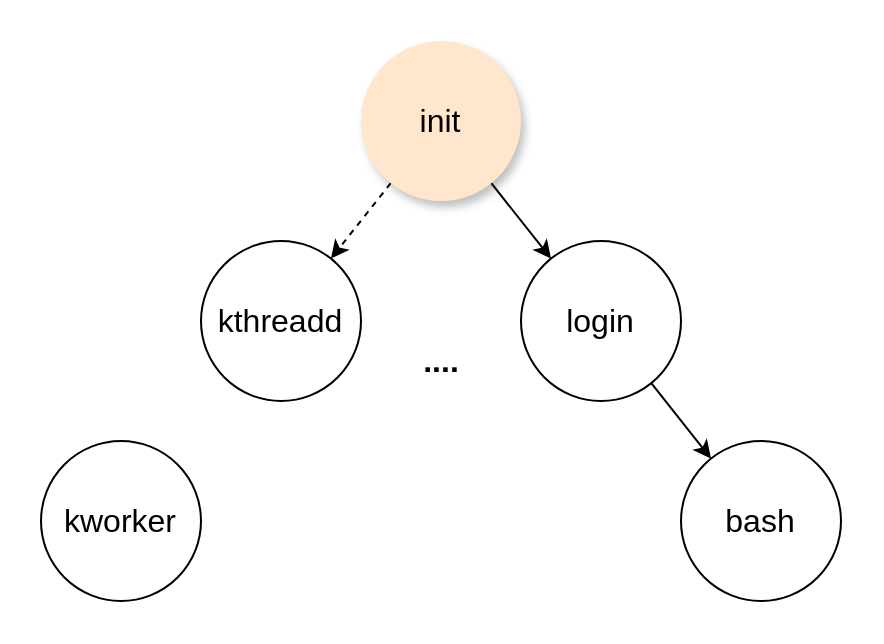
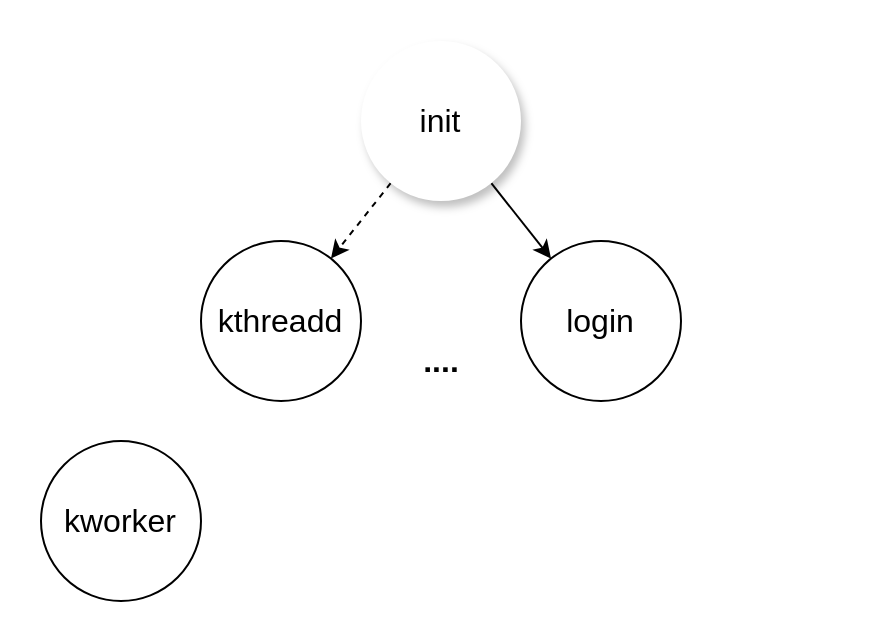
node "init": fillcolor #ffe6cc -> #ffffff
edge "login" -> "bash": removed
node "bash": removed
